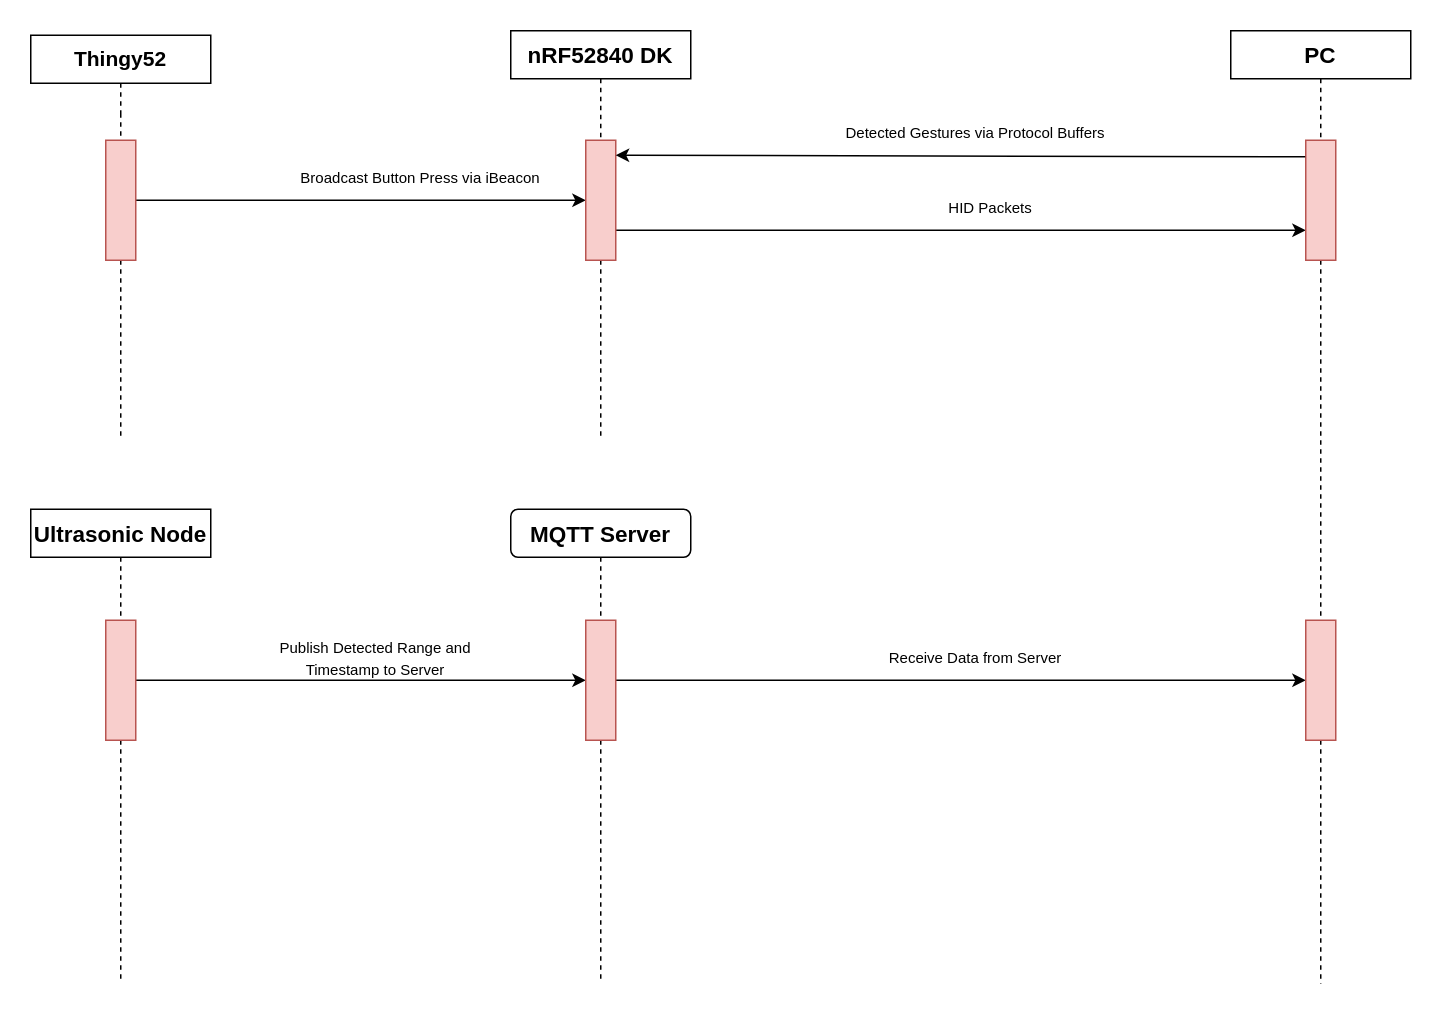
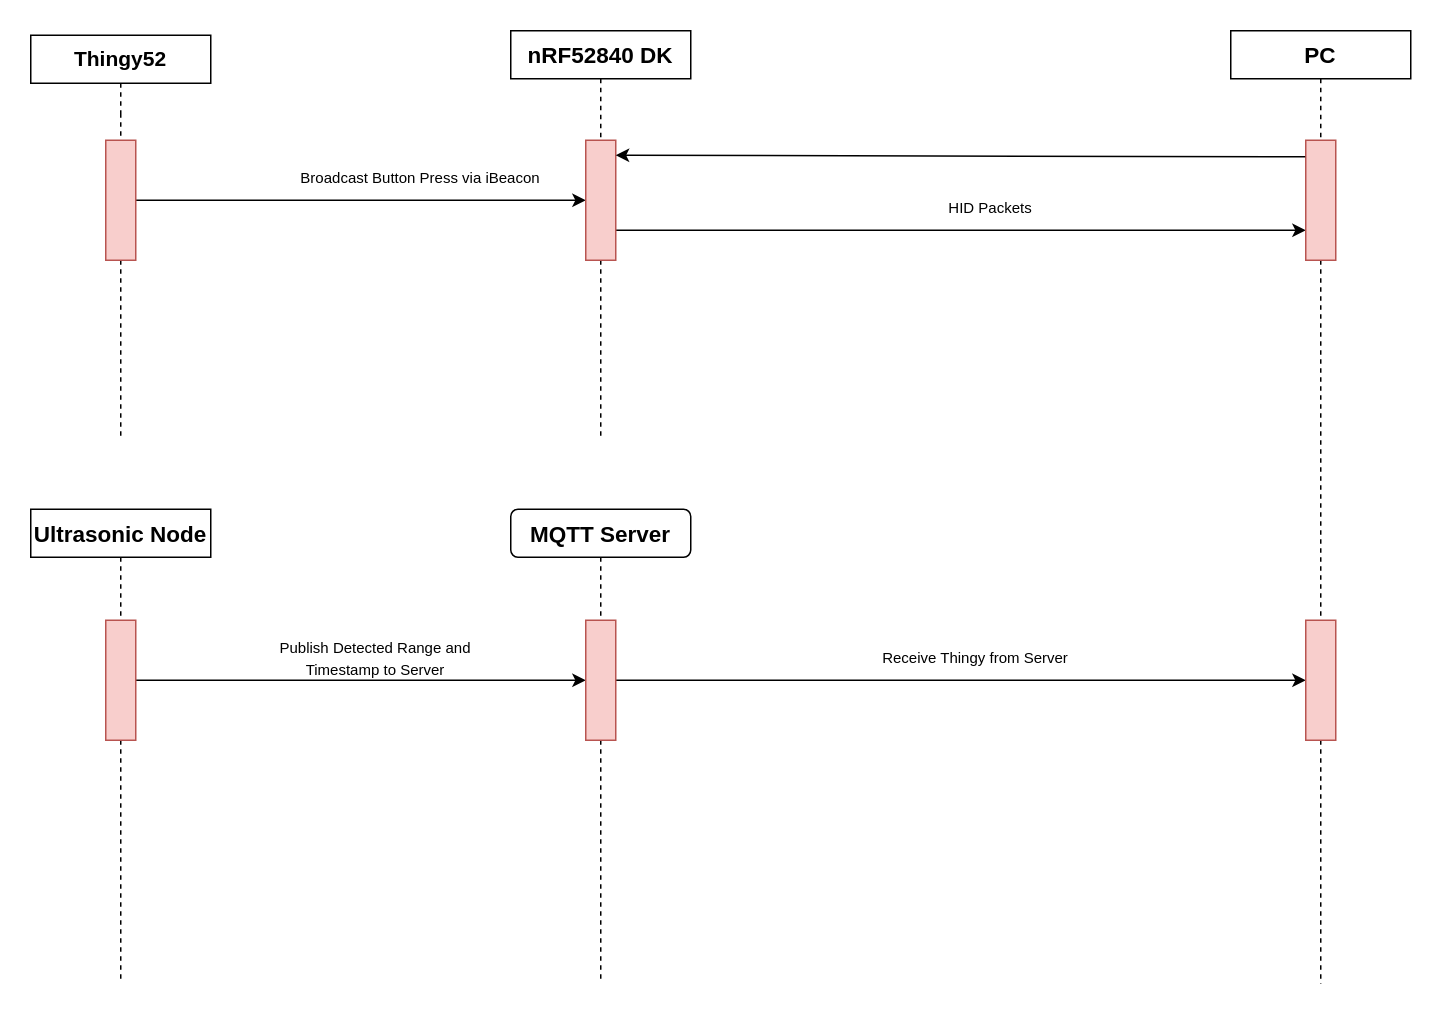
node "Detected Gestures via Protocol Buffers": removed
node "Receive Data from Server": label "Receive Data from Server" -> "Receive Thingy from Server"
